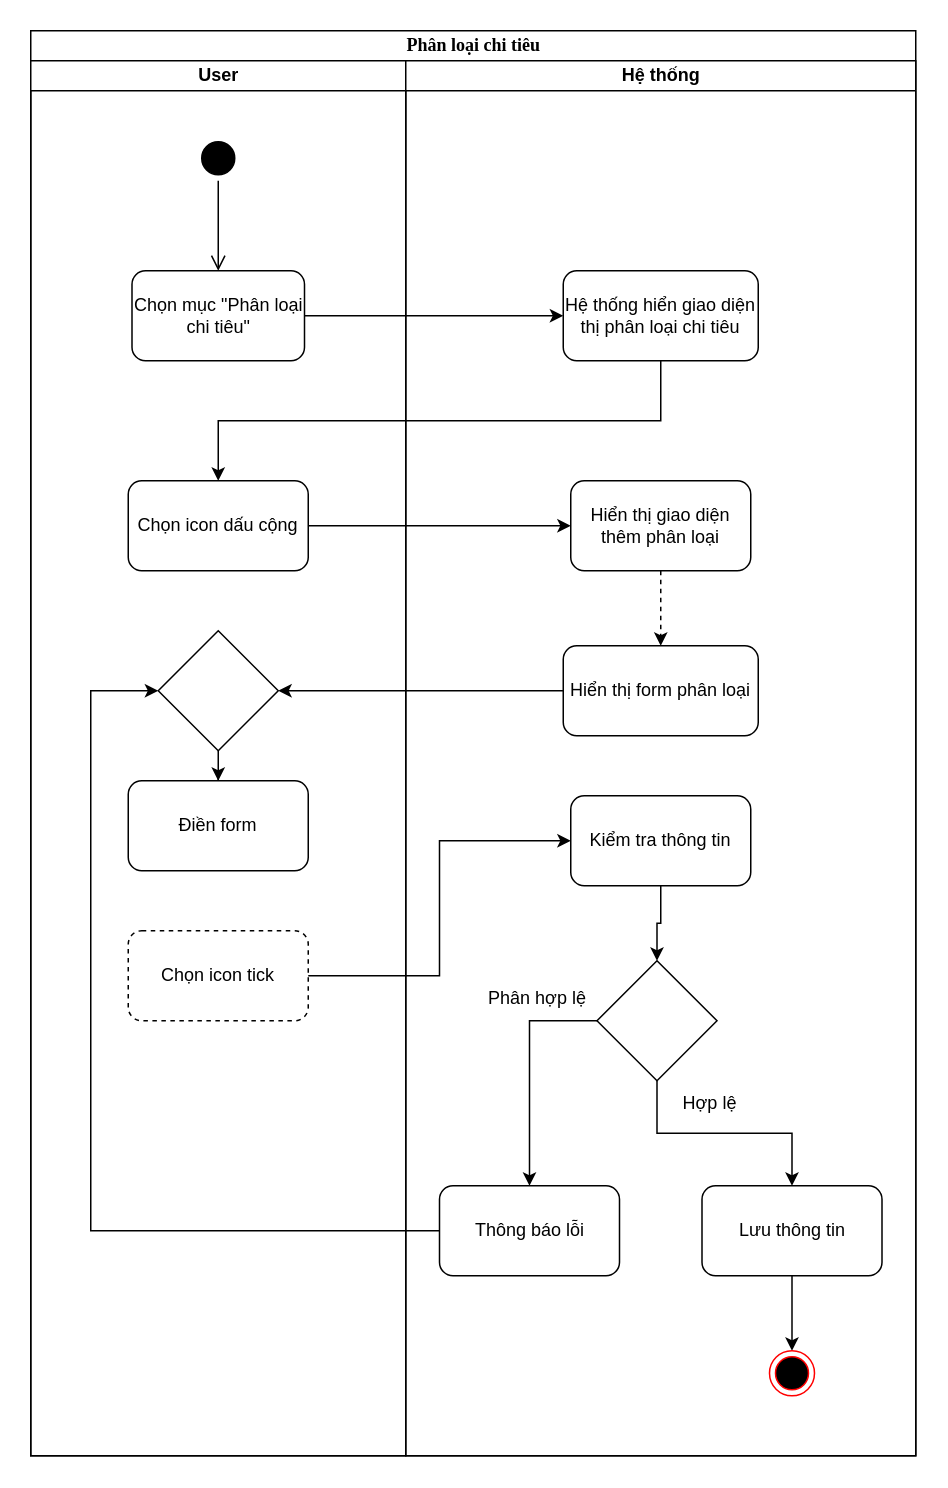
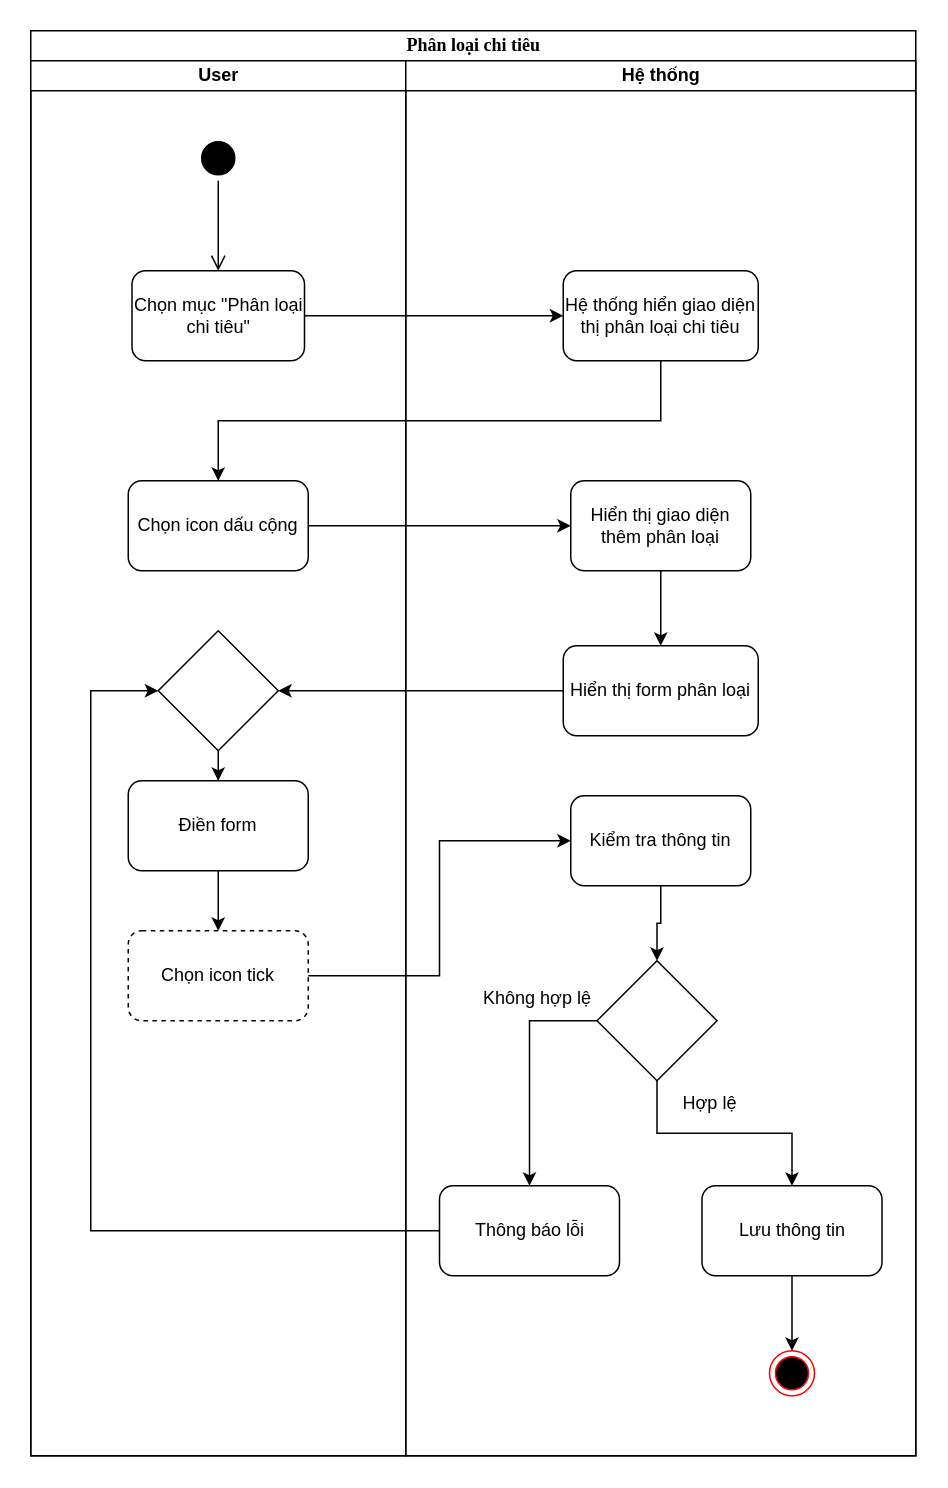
edge "Hiển thị giao diện thêm phân loại" -> "Hiển thị form phân loại": style dashed -> solid
edge "Điền form" -> "Chọn icon tick": added
node "Phân hợp lệ": label "Phân hợp lệ" -> "Không hợp lệ"
